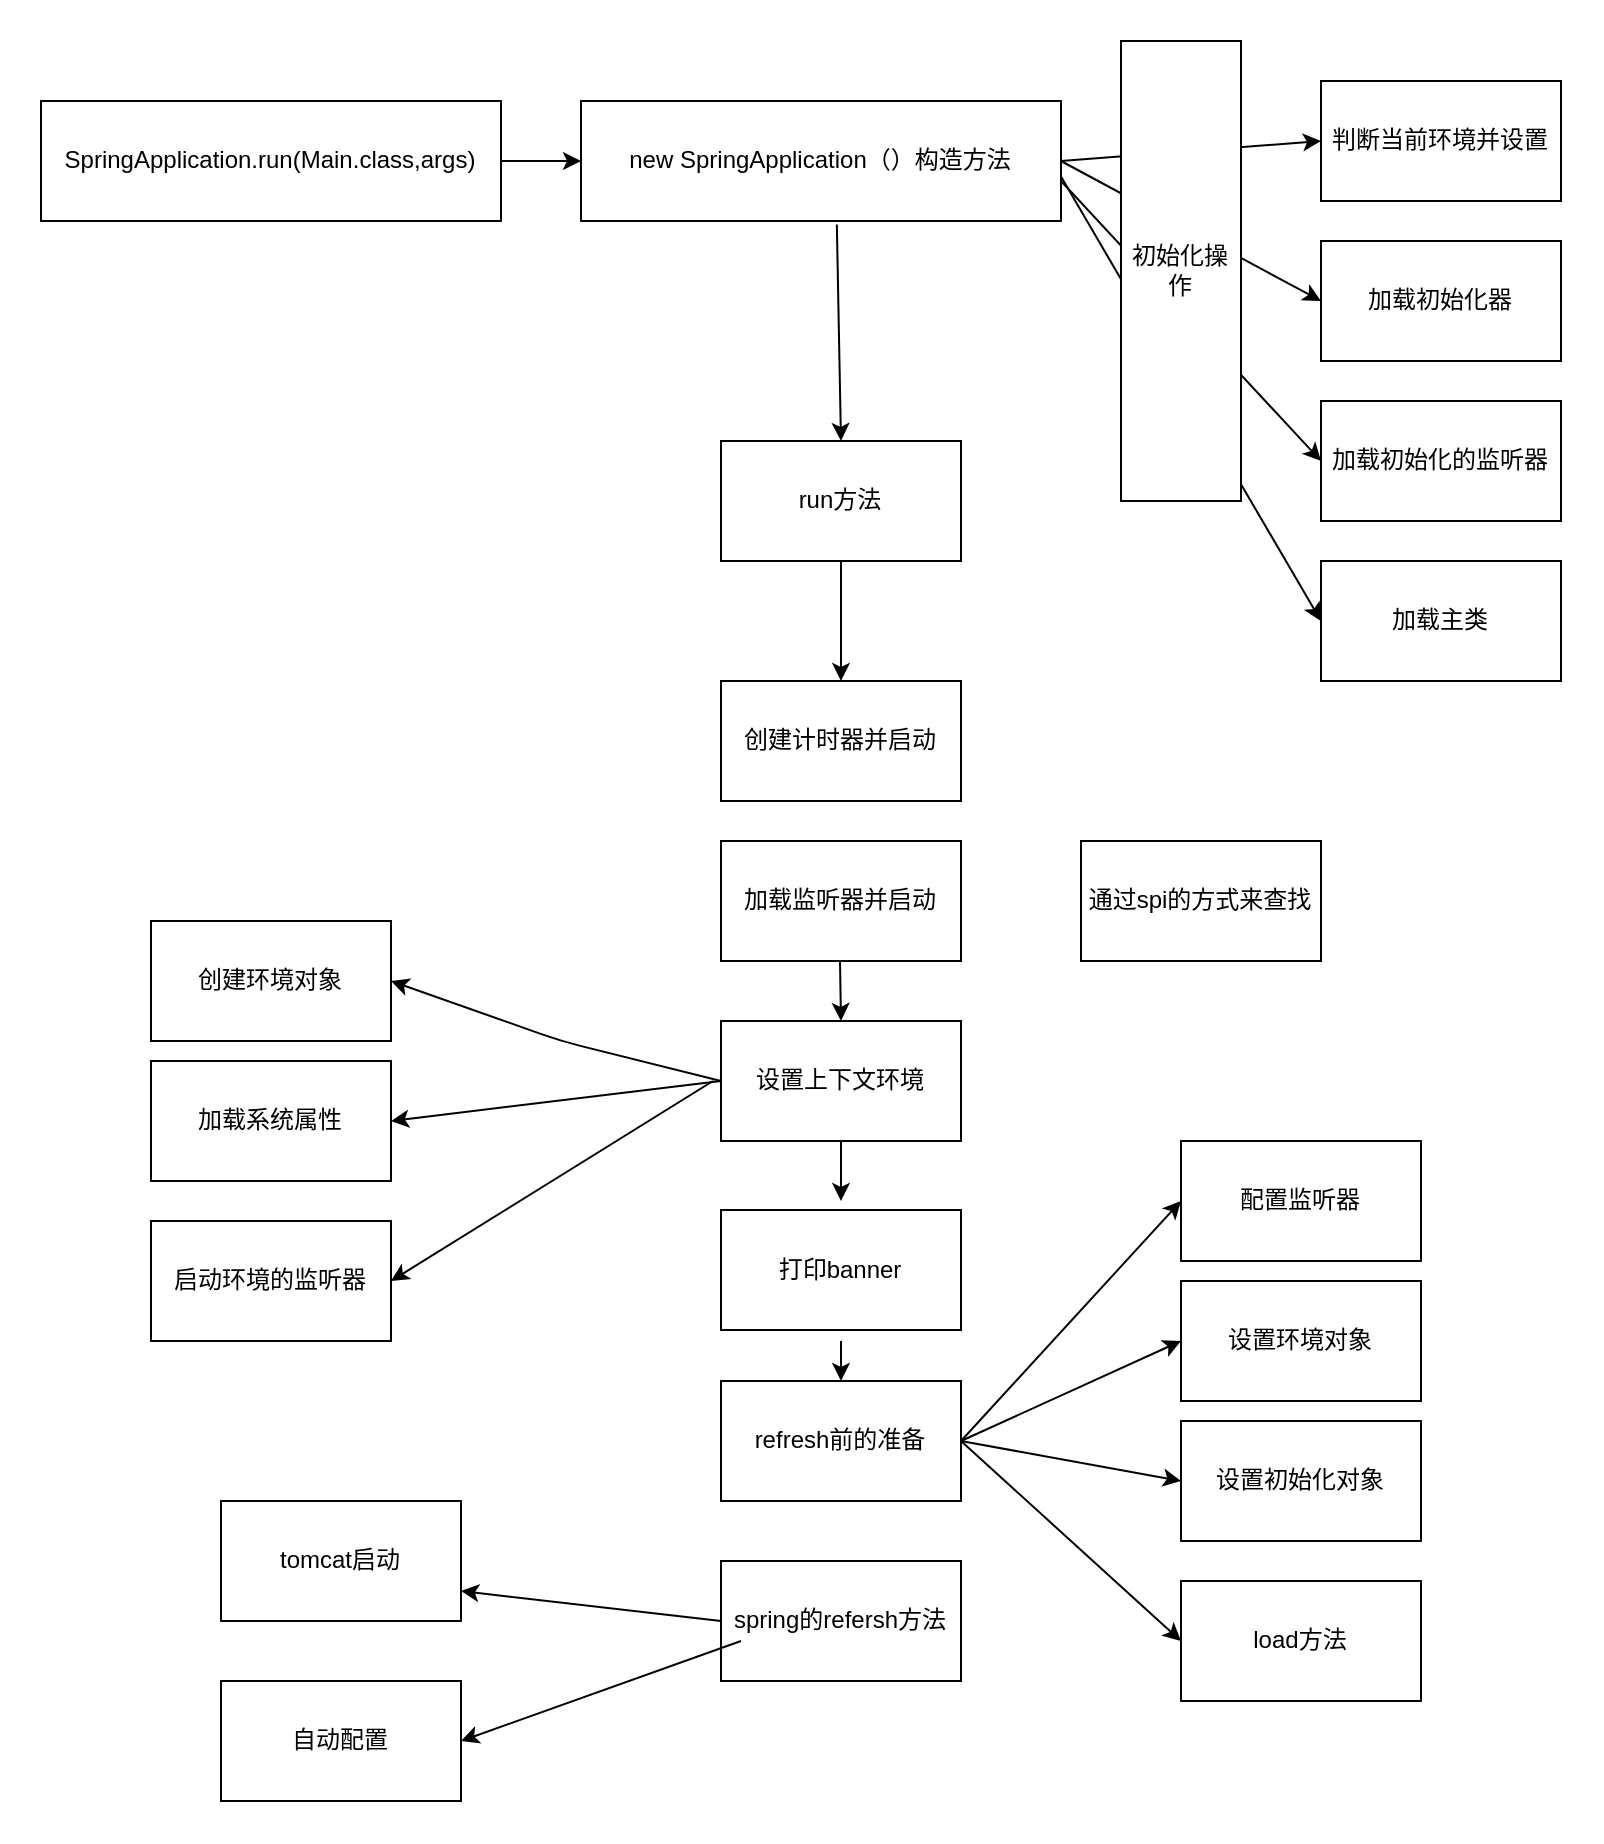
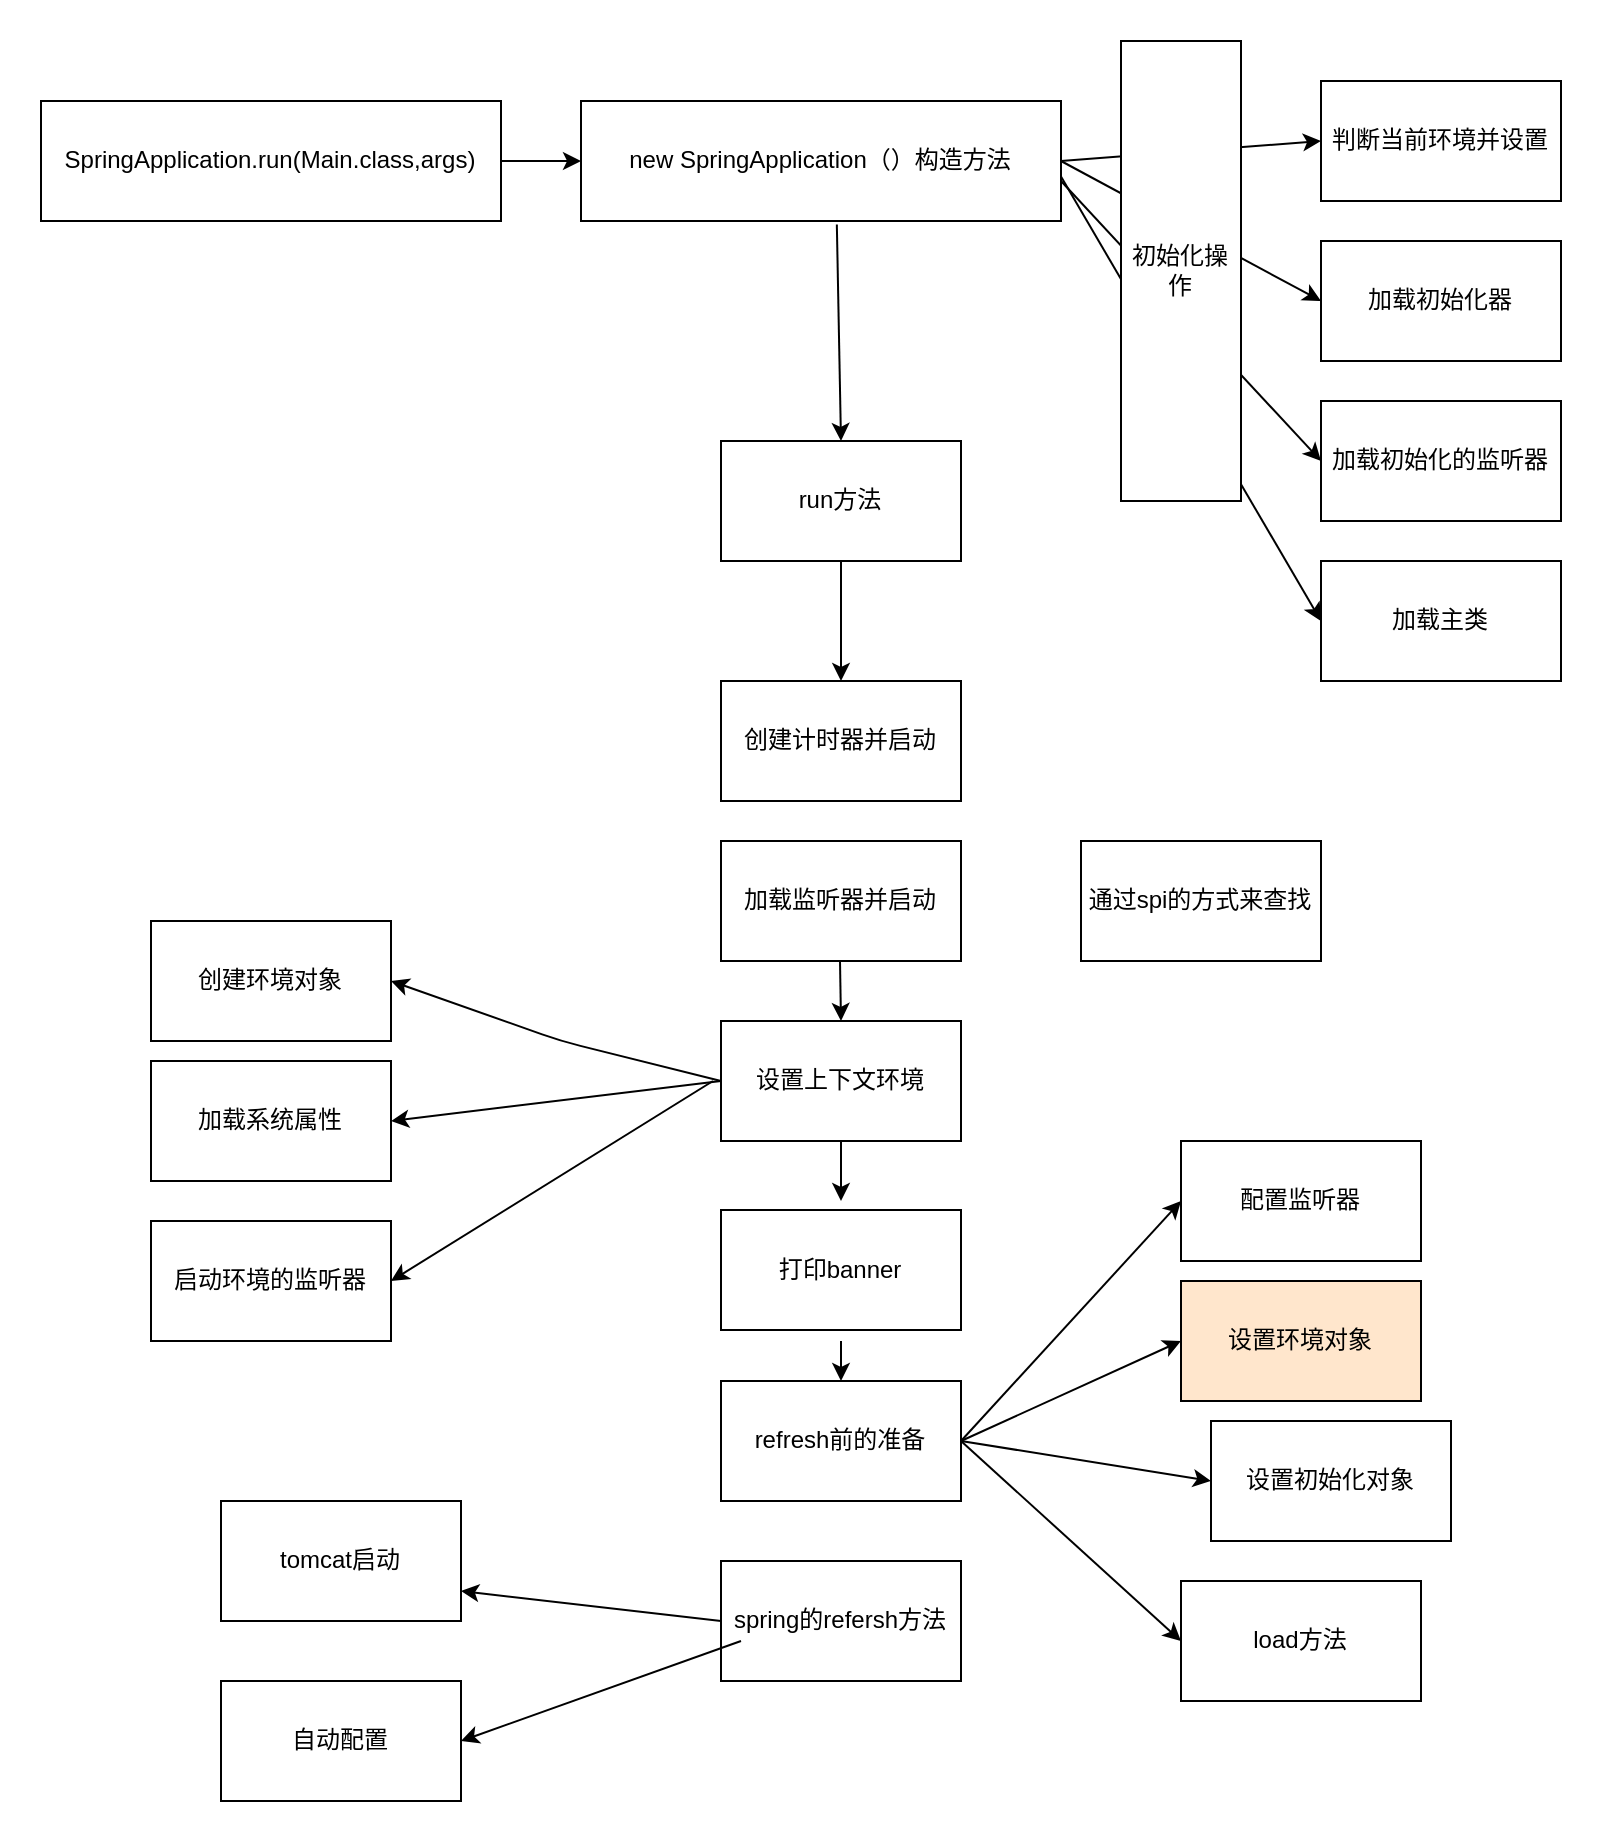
node "设置环境对象": fillcolor #ffffff -> #ffe6cc
node "设置初始化对象": moved (1301, 1481) -> (1331, 1481)
